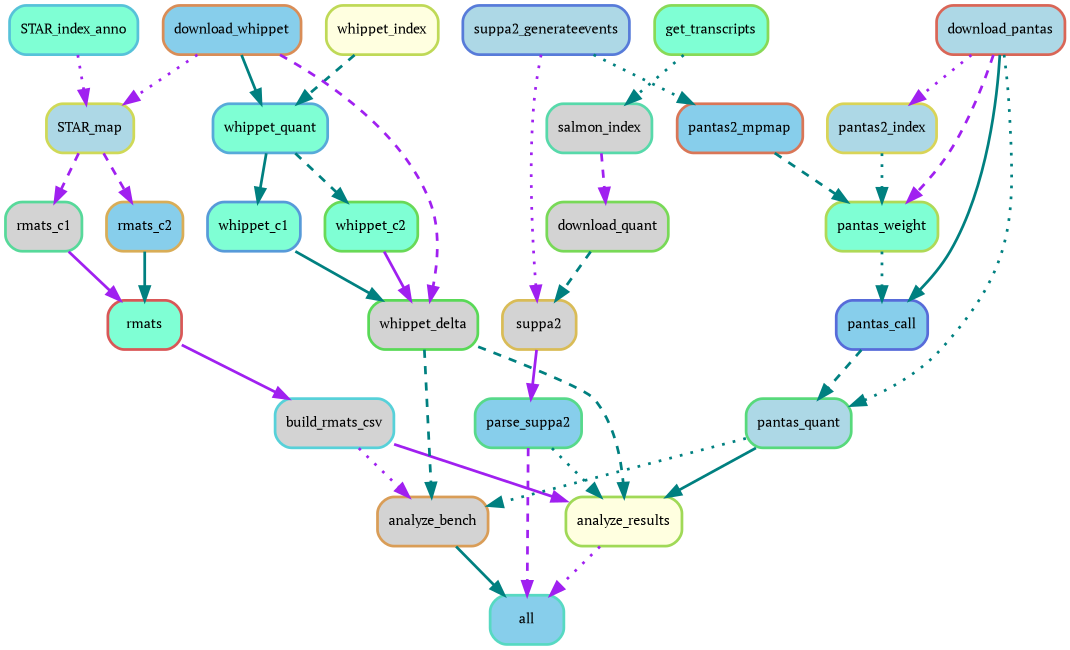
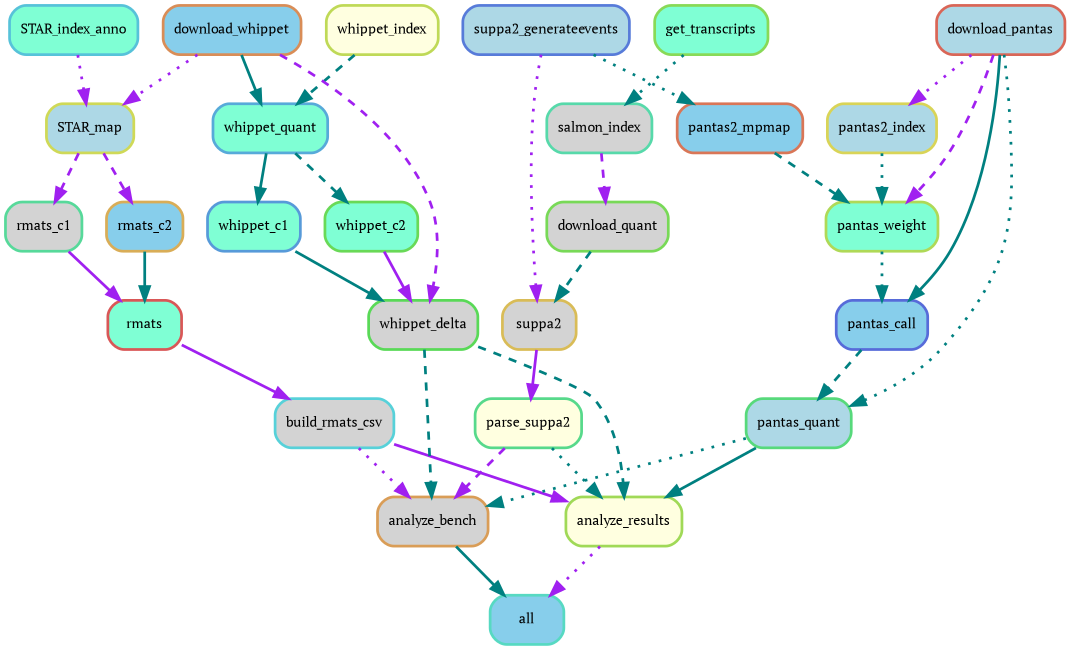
node "parse_suppa2": fillcolor skyblue -> lightyellow
edge "parse_suppa2" -> "all": now "parse_suppa2" -> "analyze_bench"
